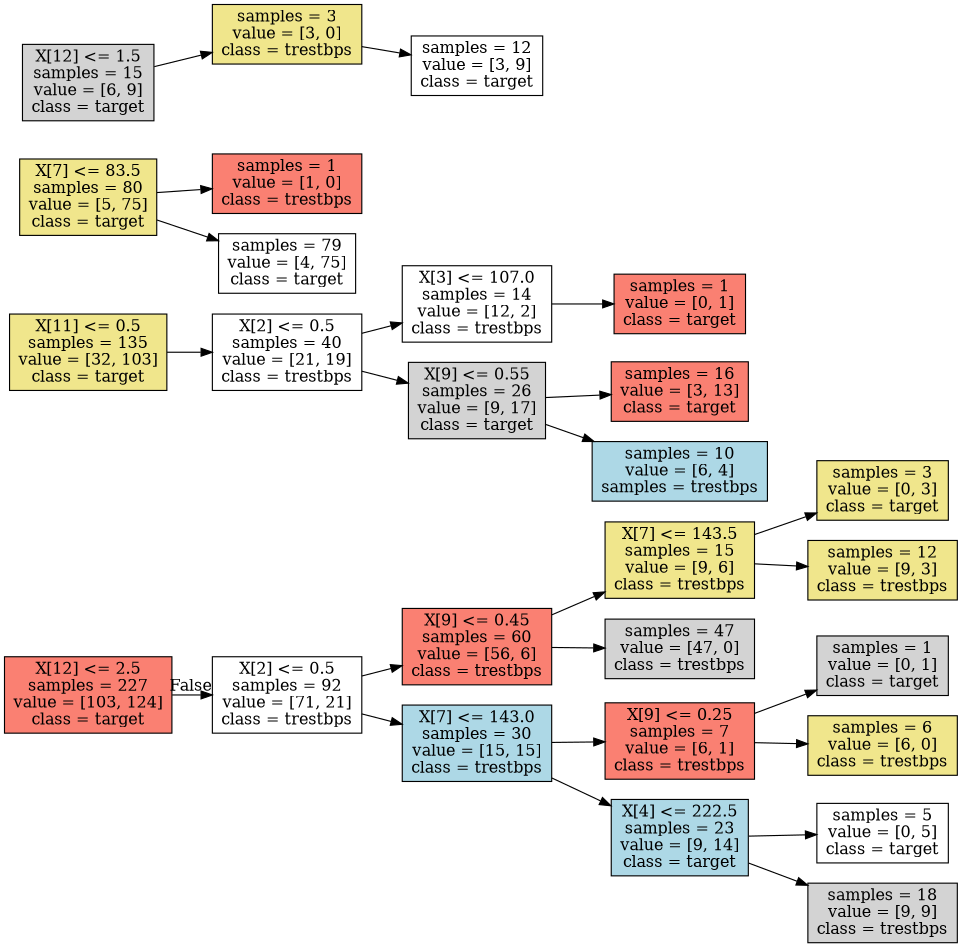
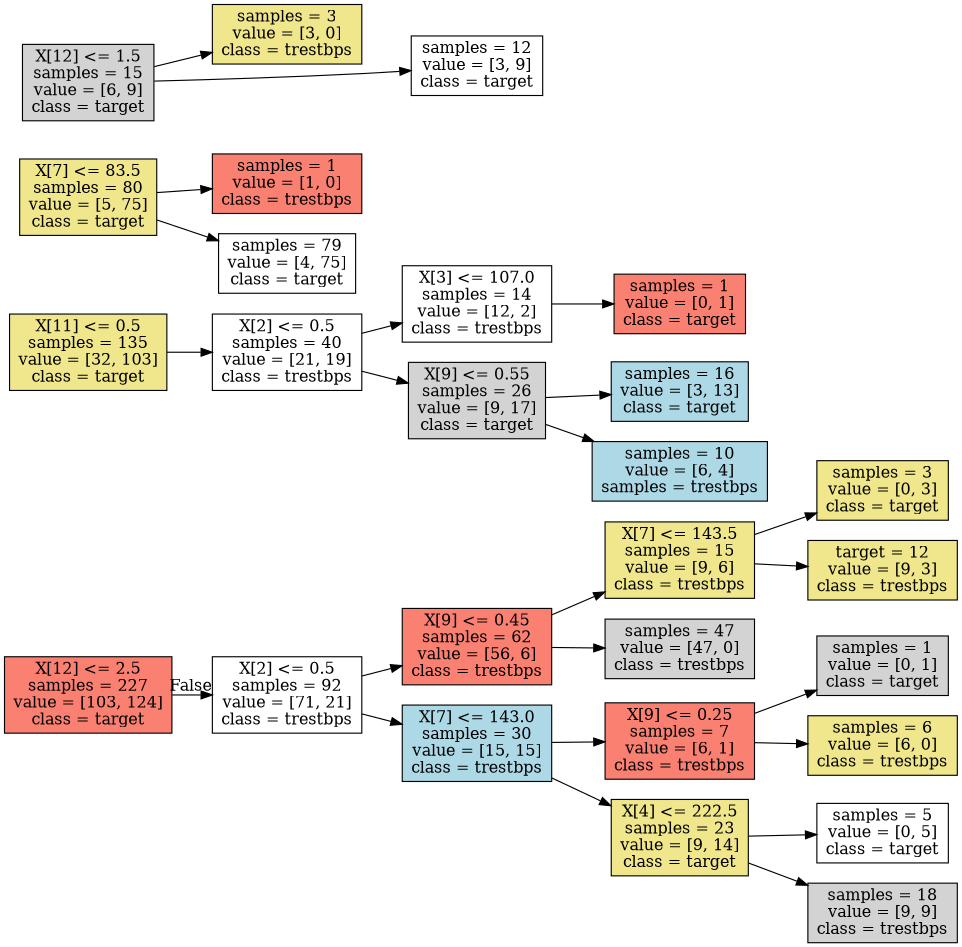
edge "samples = 3 value = [3, 0] class = trestbps" -> "samples = 12 value = [3, 9] class = target": now "X[12] <= 1.5 samples = 15 value = [6, 9] class = target" -> "samples = 12 value = [3, 9] class = target"
node "samples = 16 value = [3, 13] class = target": fillcolor salmon -> lightblue
node "samples = 12 value = [9, 3] class = trestbps": label "samples = 12 value = [9, 3] class = trestbps" -> "target = 12 value = [9, 3] class = trestbps"
node "X[9] <= 0.45 samples = 60 value = [56, 6] class = trestbps": label "X[9] <= 0.45 samples = 60 value = [56, 6] class = trestbps" -> "X[9] <= 0.45 samples = 62 value = [56, 6] class = trestbps"
node "X[4] <= 222.5 samples = 23 value = [9, 14] class = target": fillcolor lightblue -> khaki
